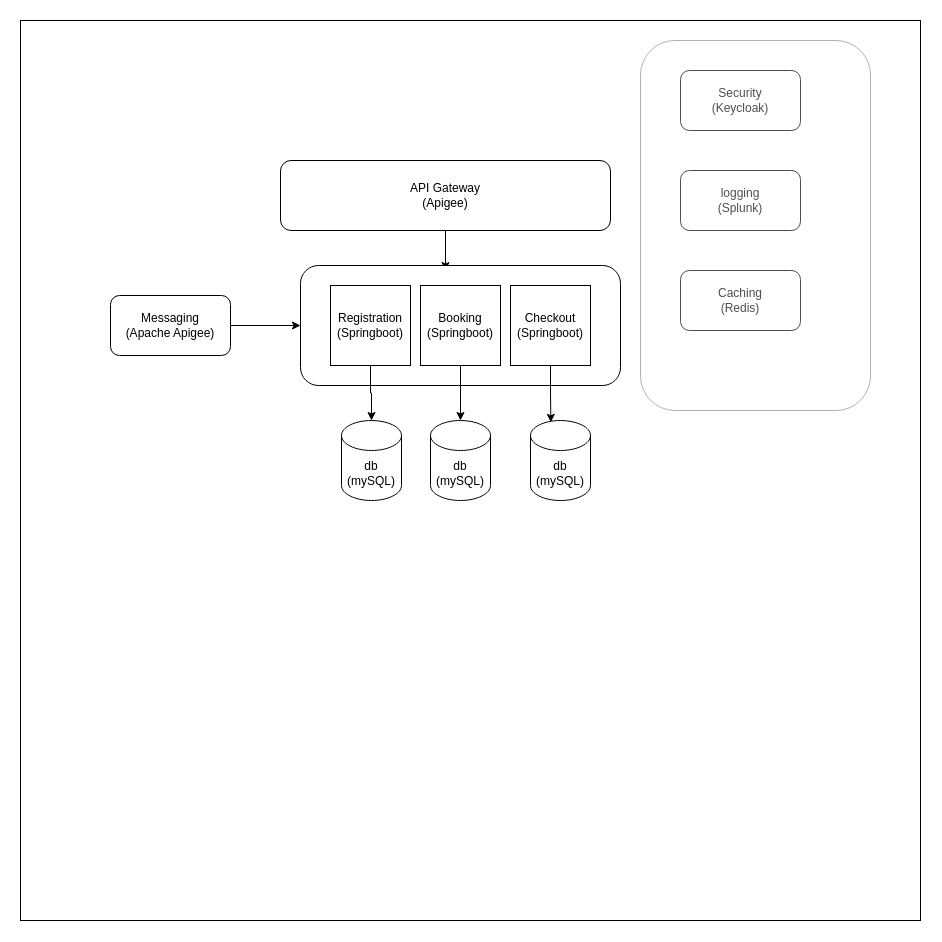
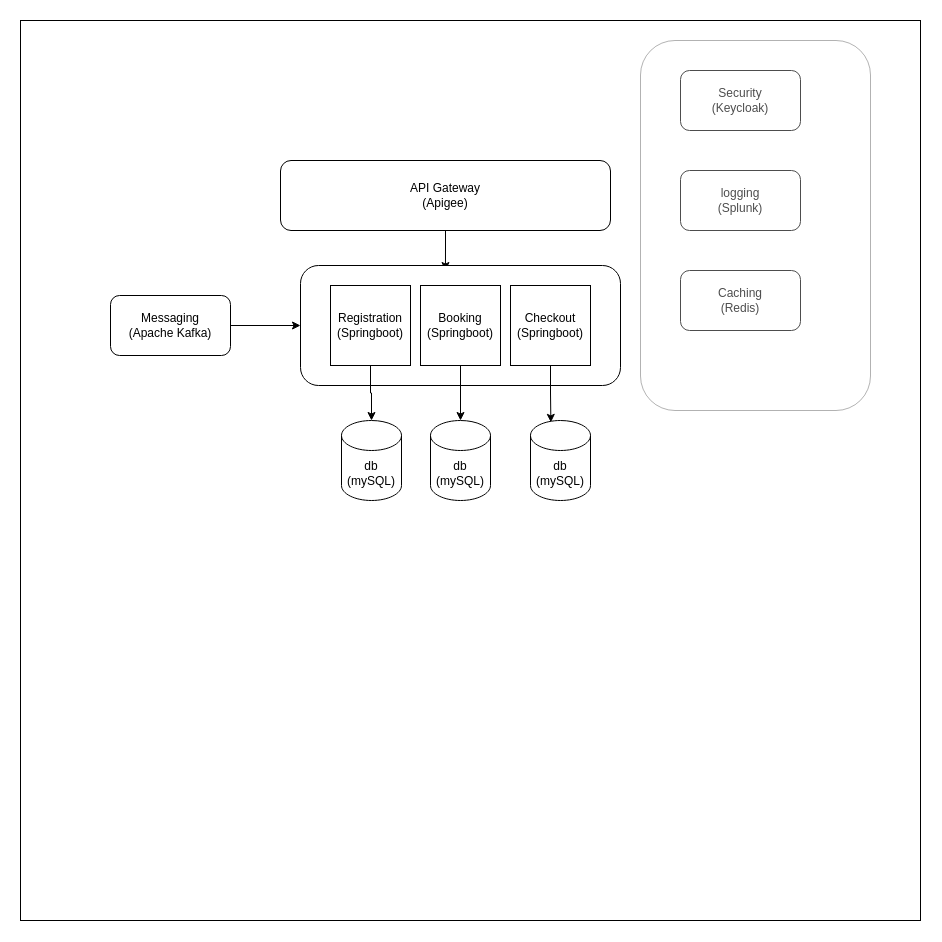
node "Messaging (Apache Apigee)": label "Messaging (Apache Apigee)" -> "Messaging (Apache Kafka)"
